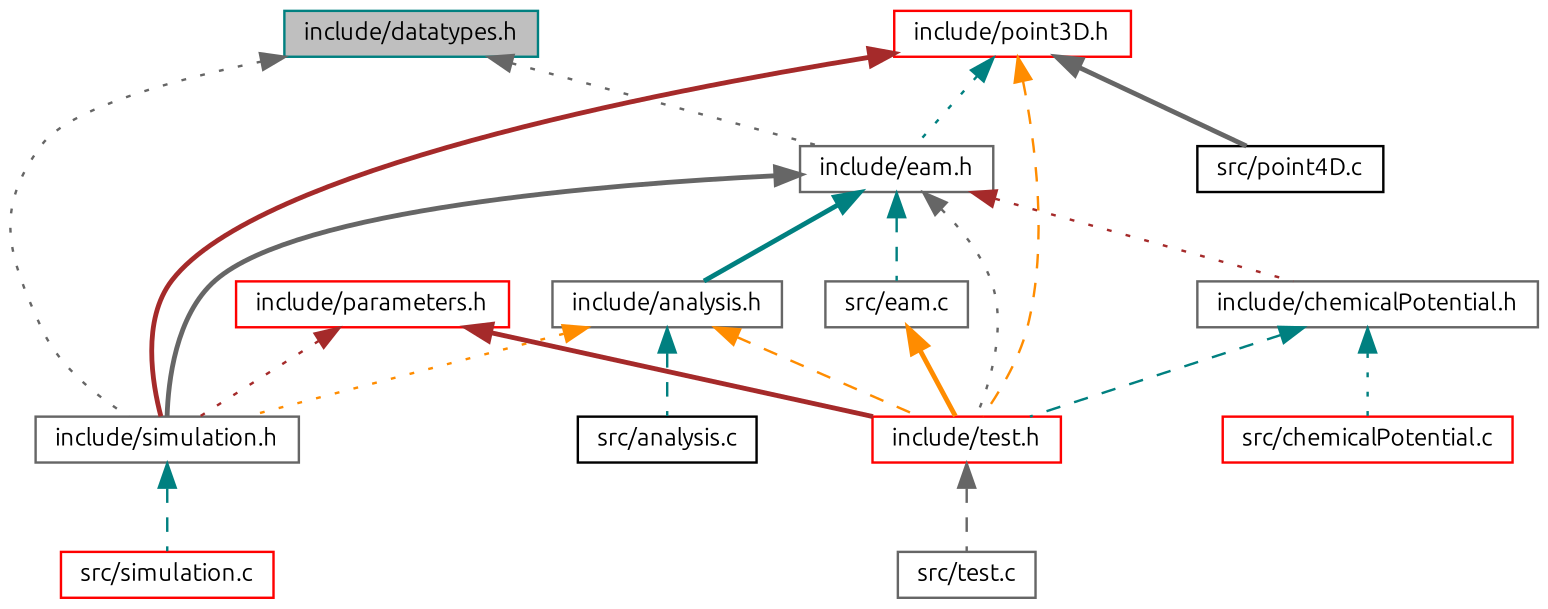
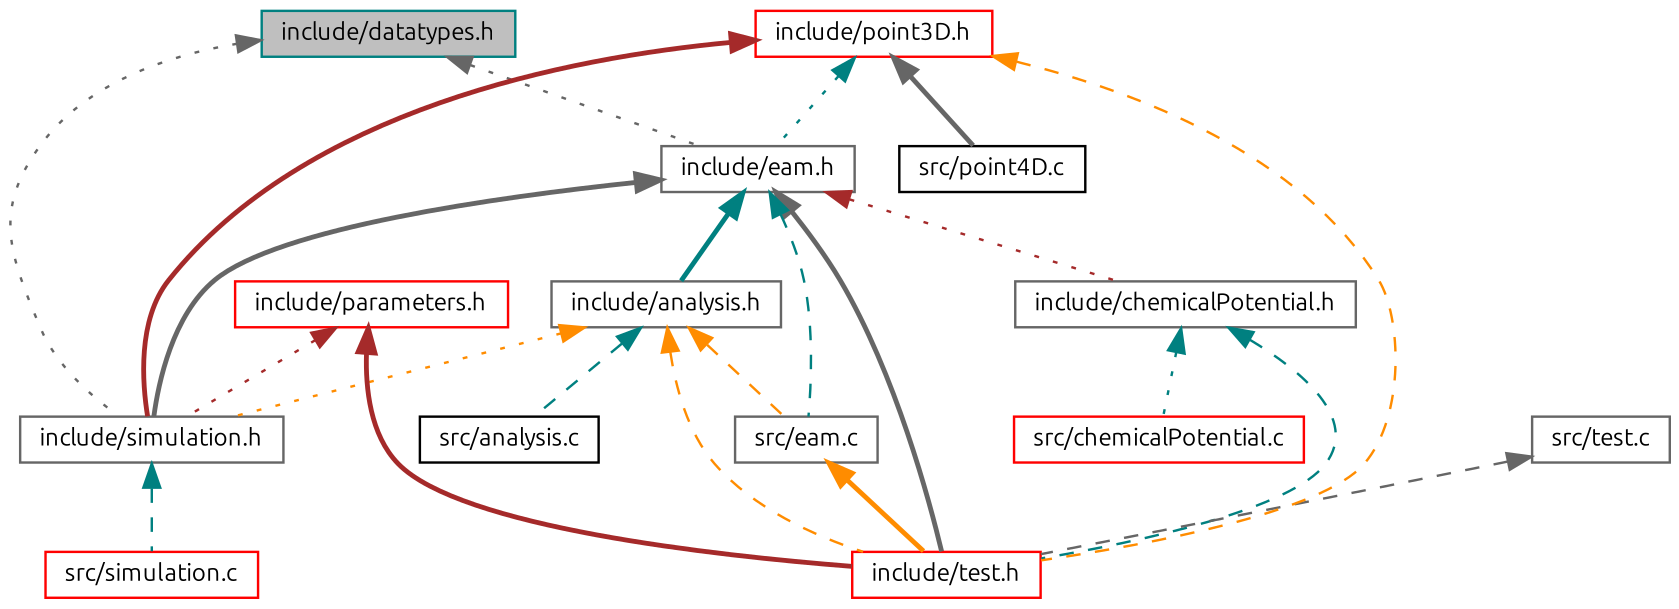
edge "include/test.h" -> "include/eam.h": style dotted -> bold
edge "src/eam.c" -> "include/analysis.h": added
edge "src/test.c" -> "include/test.h": reversed
